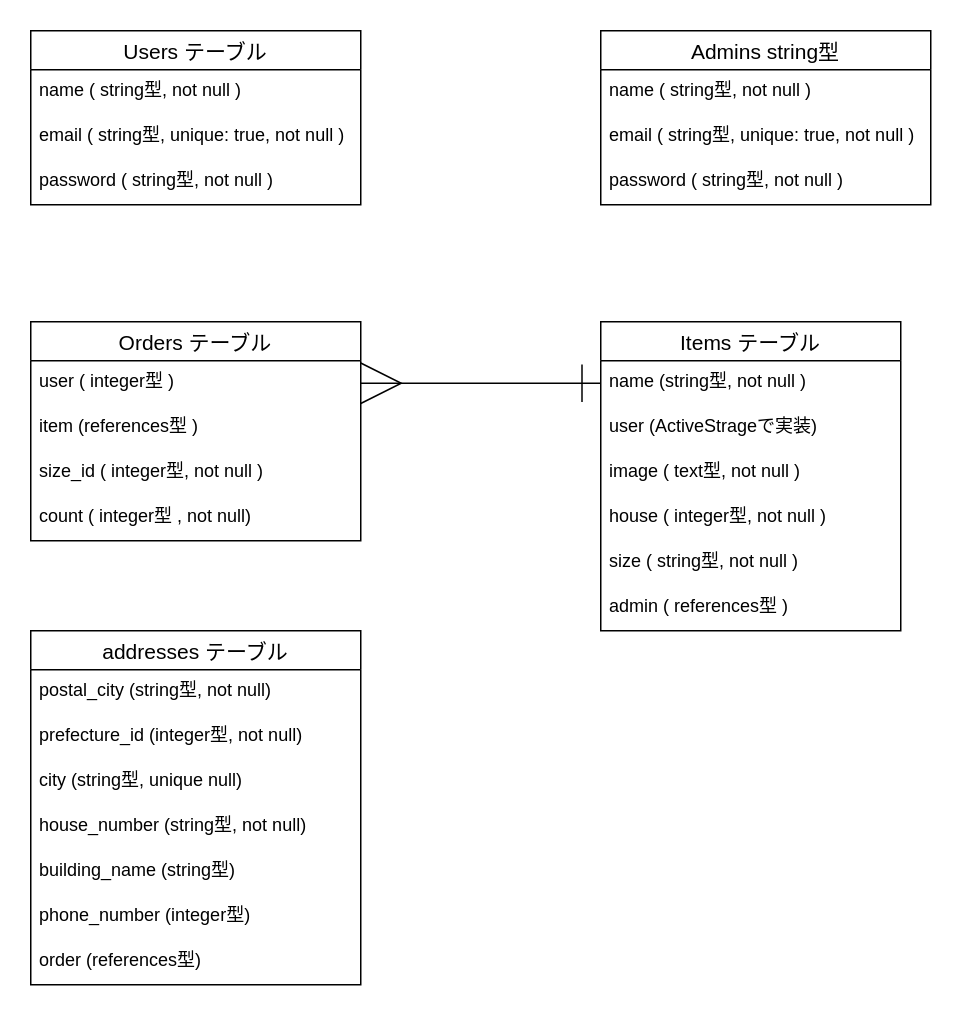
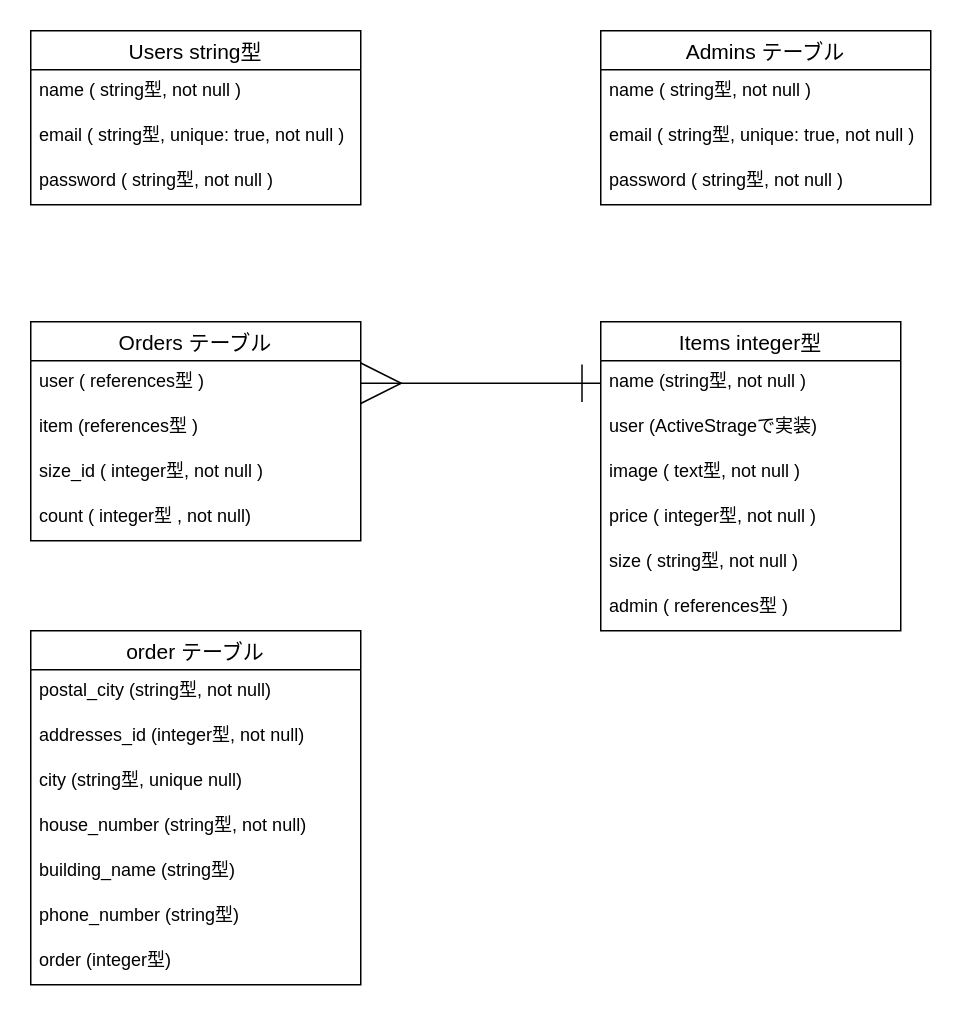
node "Users テーブル": label "Users テーブル" -> "Users string型"
node "Admins string型": label "Admins string型" -> "Admins テーブル"
node "Items テーブル": label "Items テーブル" -> "Items integer型"
node "user ( integer型 )": label "user ( integer型 )" -> "user ( references型 )"
node "house ( integer型, not null )": label "house ( integer型, not null )" -> "price ( integer型, not null )"
node "addresses テーブル": label "addresses テーブル" -> "order テーブル"
node "prefecture_id (integer型, not null)": label "prefecture_id (integer型, not null)" -> "addresses_id (integer型, not null)"
node "phone_number (integer型)": label "phone_number (integer型)" -> "phone_number (string型)"
node "order (references型)": label "order (references型)" -> "order (integer型)"
